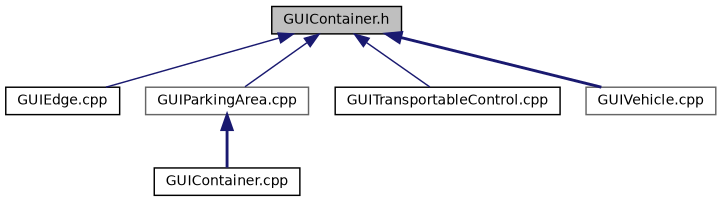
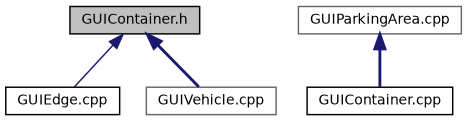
edge "GUIParkingArea.cpp" -> "GUIContainer.h": removed
node "GUITransportableControl.cpp": removed
